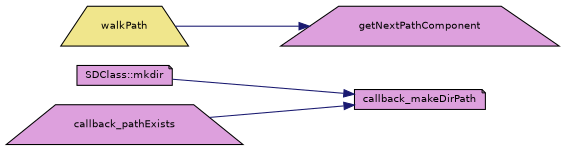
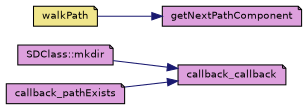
node "walkPath": shape trapezium -> note
node "getNextPathComponent": shape trapezium -> note
node "callback_makeDirPath": label "callback_makeDirPath" -> "callback_callback"
node "callback_pathExists": shape trapezium -> note
